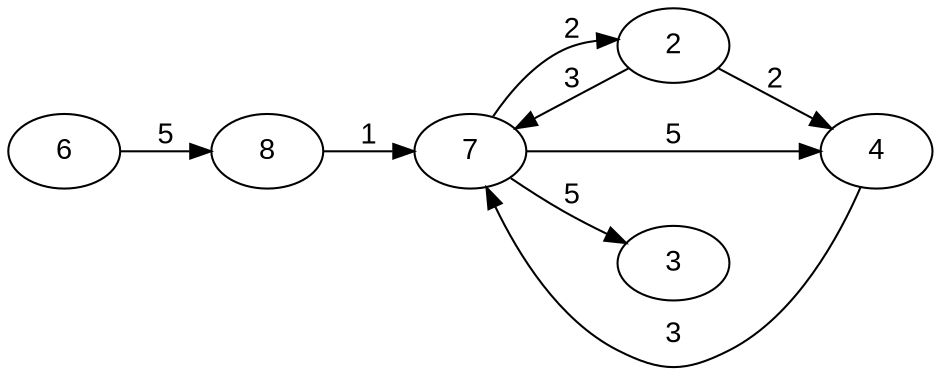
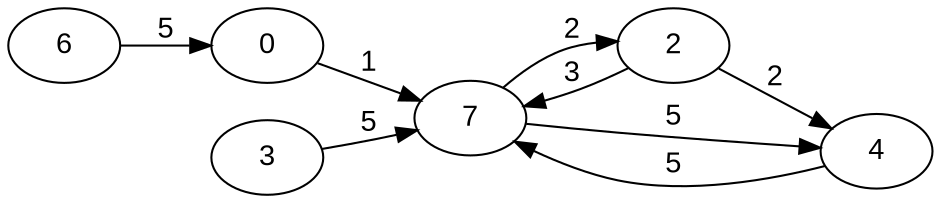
node "8": label "8" -> "0"
edge "7" -> "3": reversed
edge "4" -> "7": label "3" -> "5"
